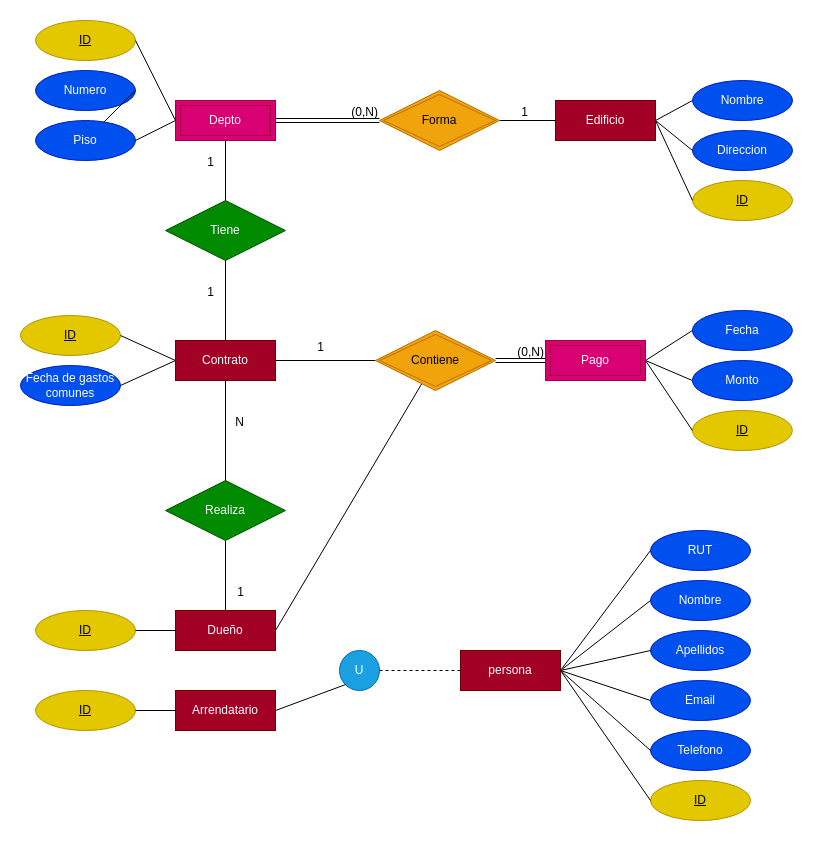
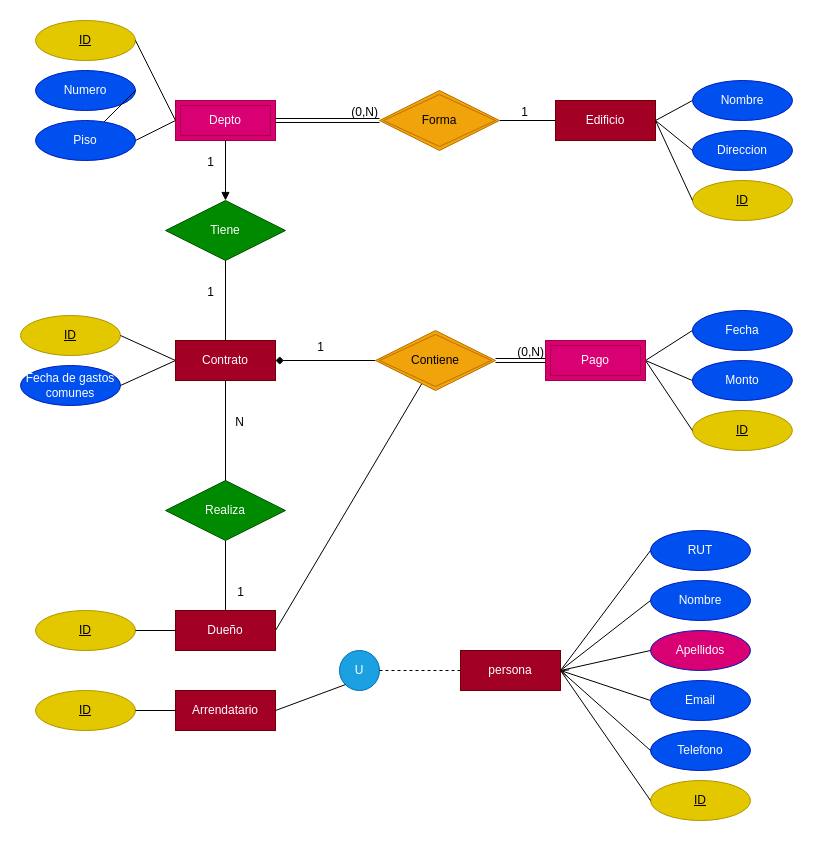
edge "Depto" -- "Tiene": arrowhead none -> block
edge "Contrato" -- "Contiene": arrowhead none -> diamond
node "Apellidos": fillcolor #0050ef -> #d80073
edge "persona" -- "Email": arrowhead none -> open
